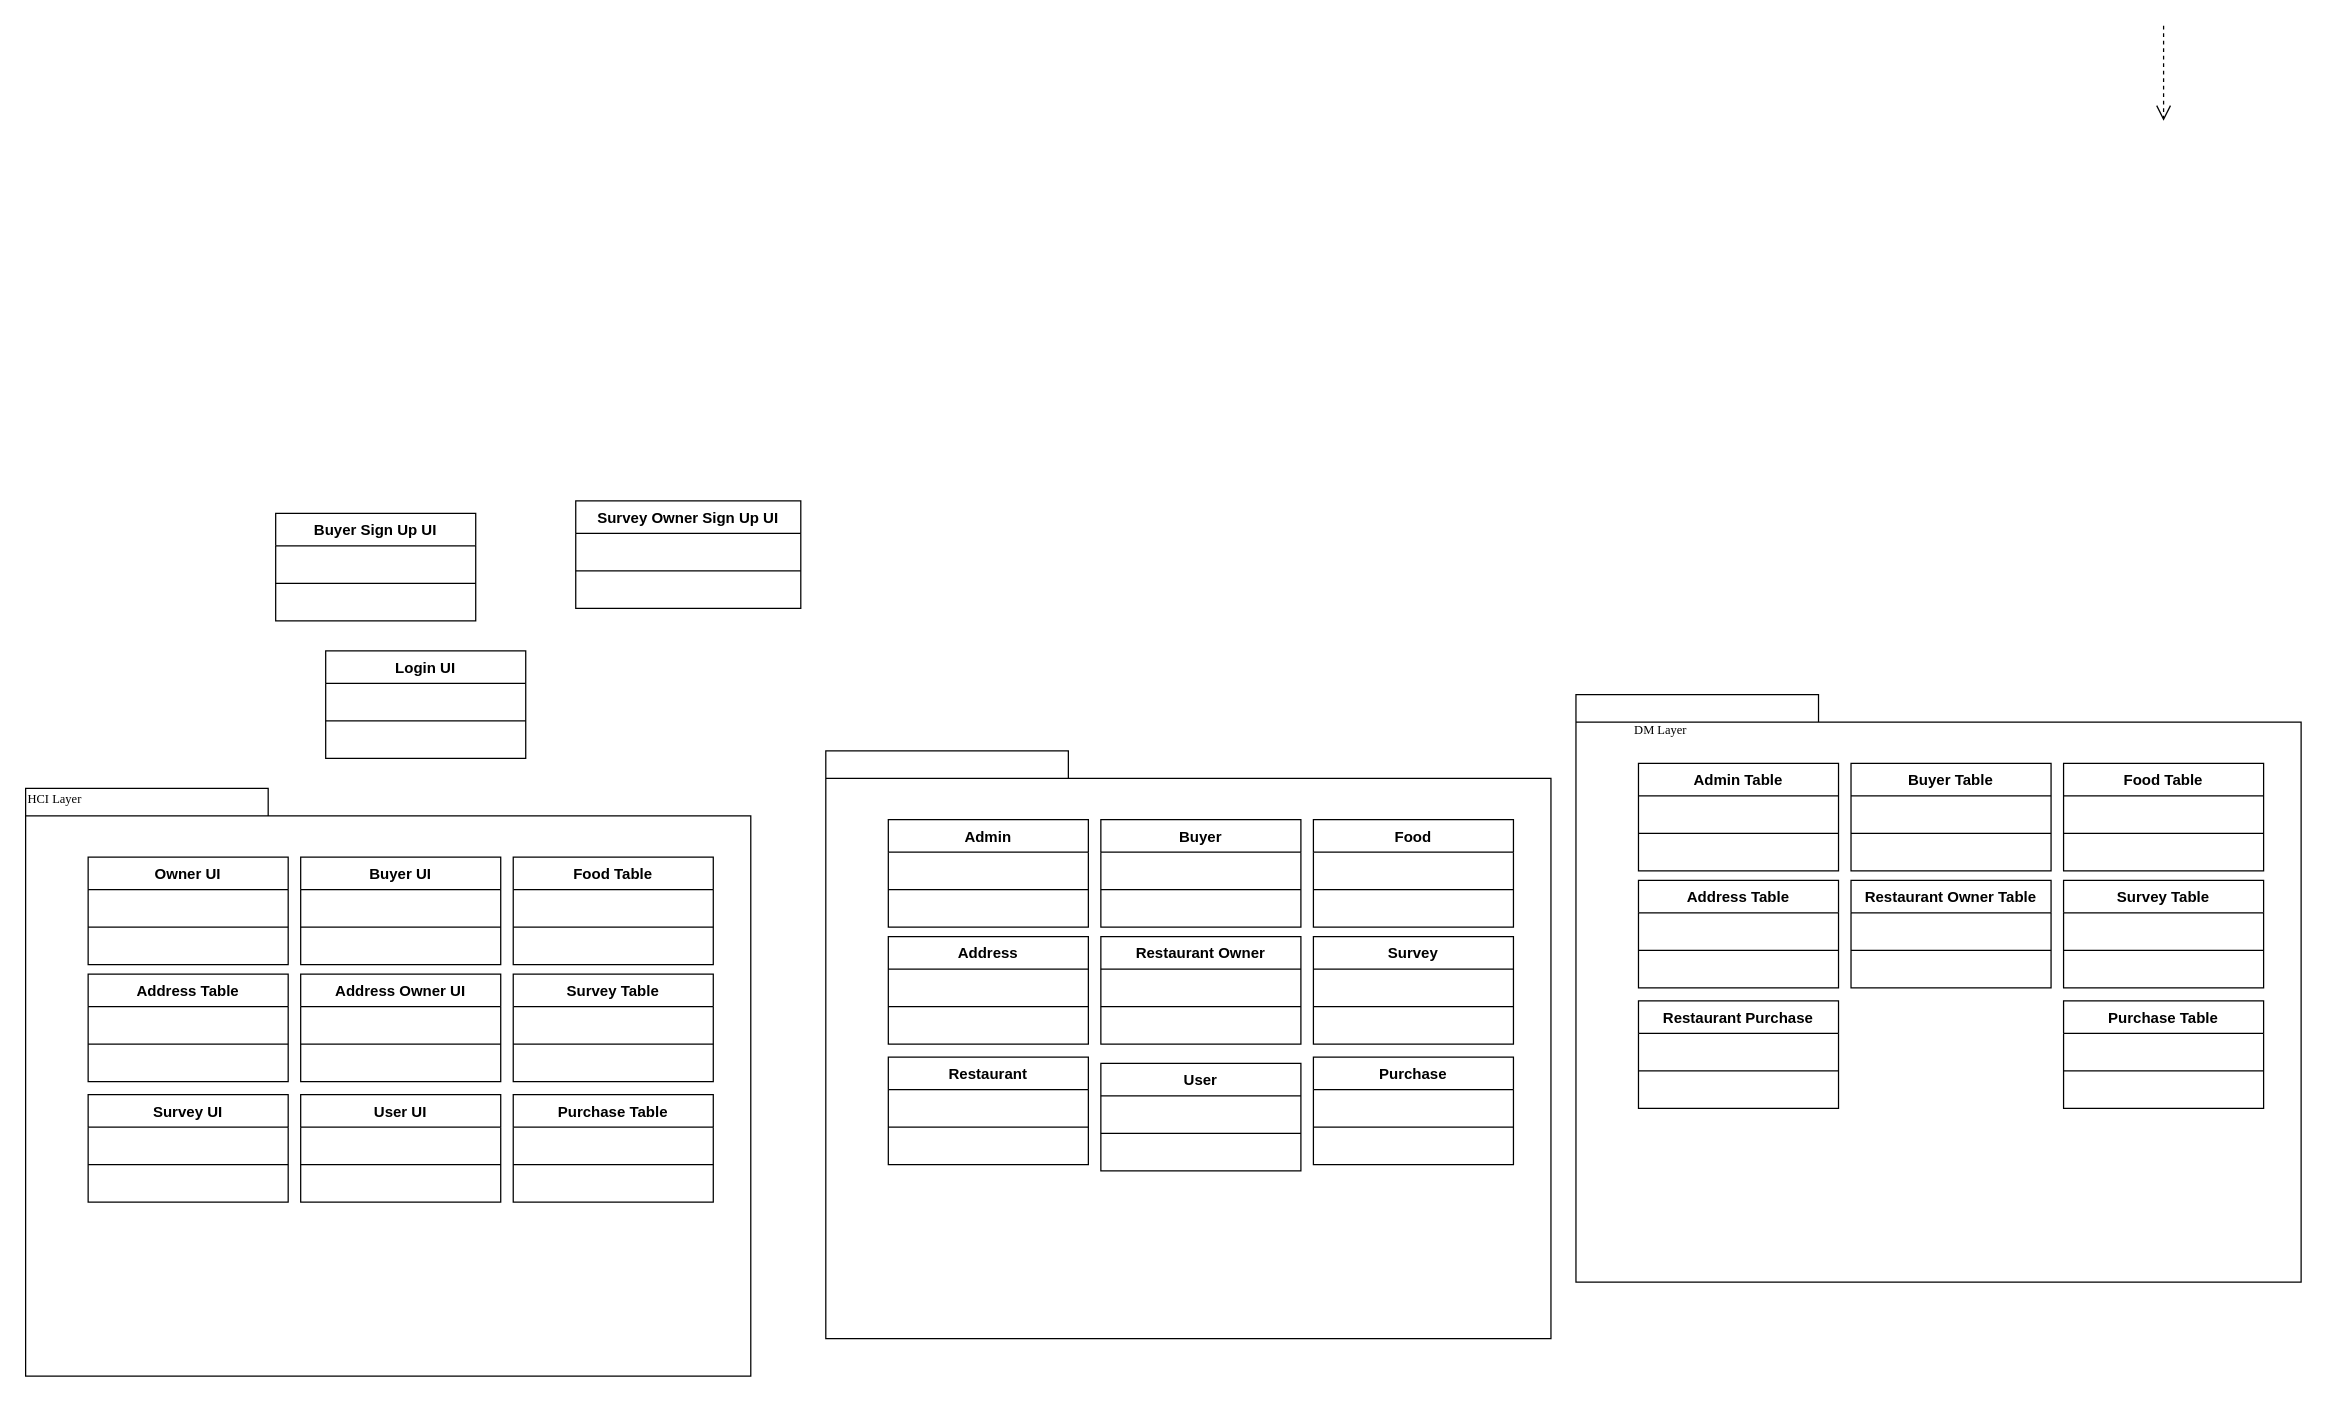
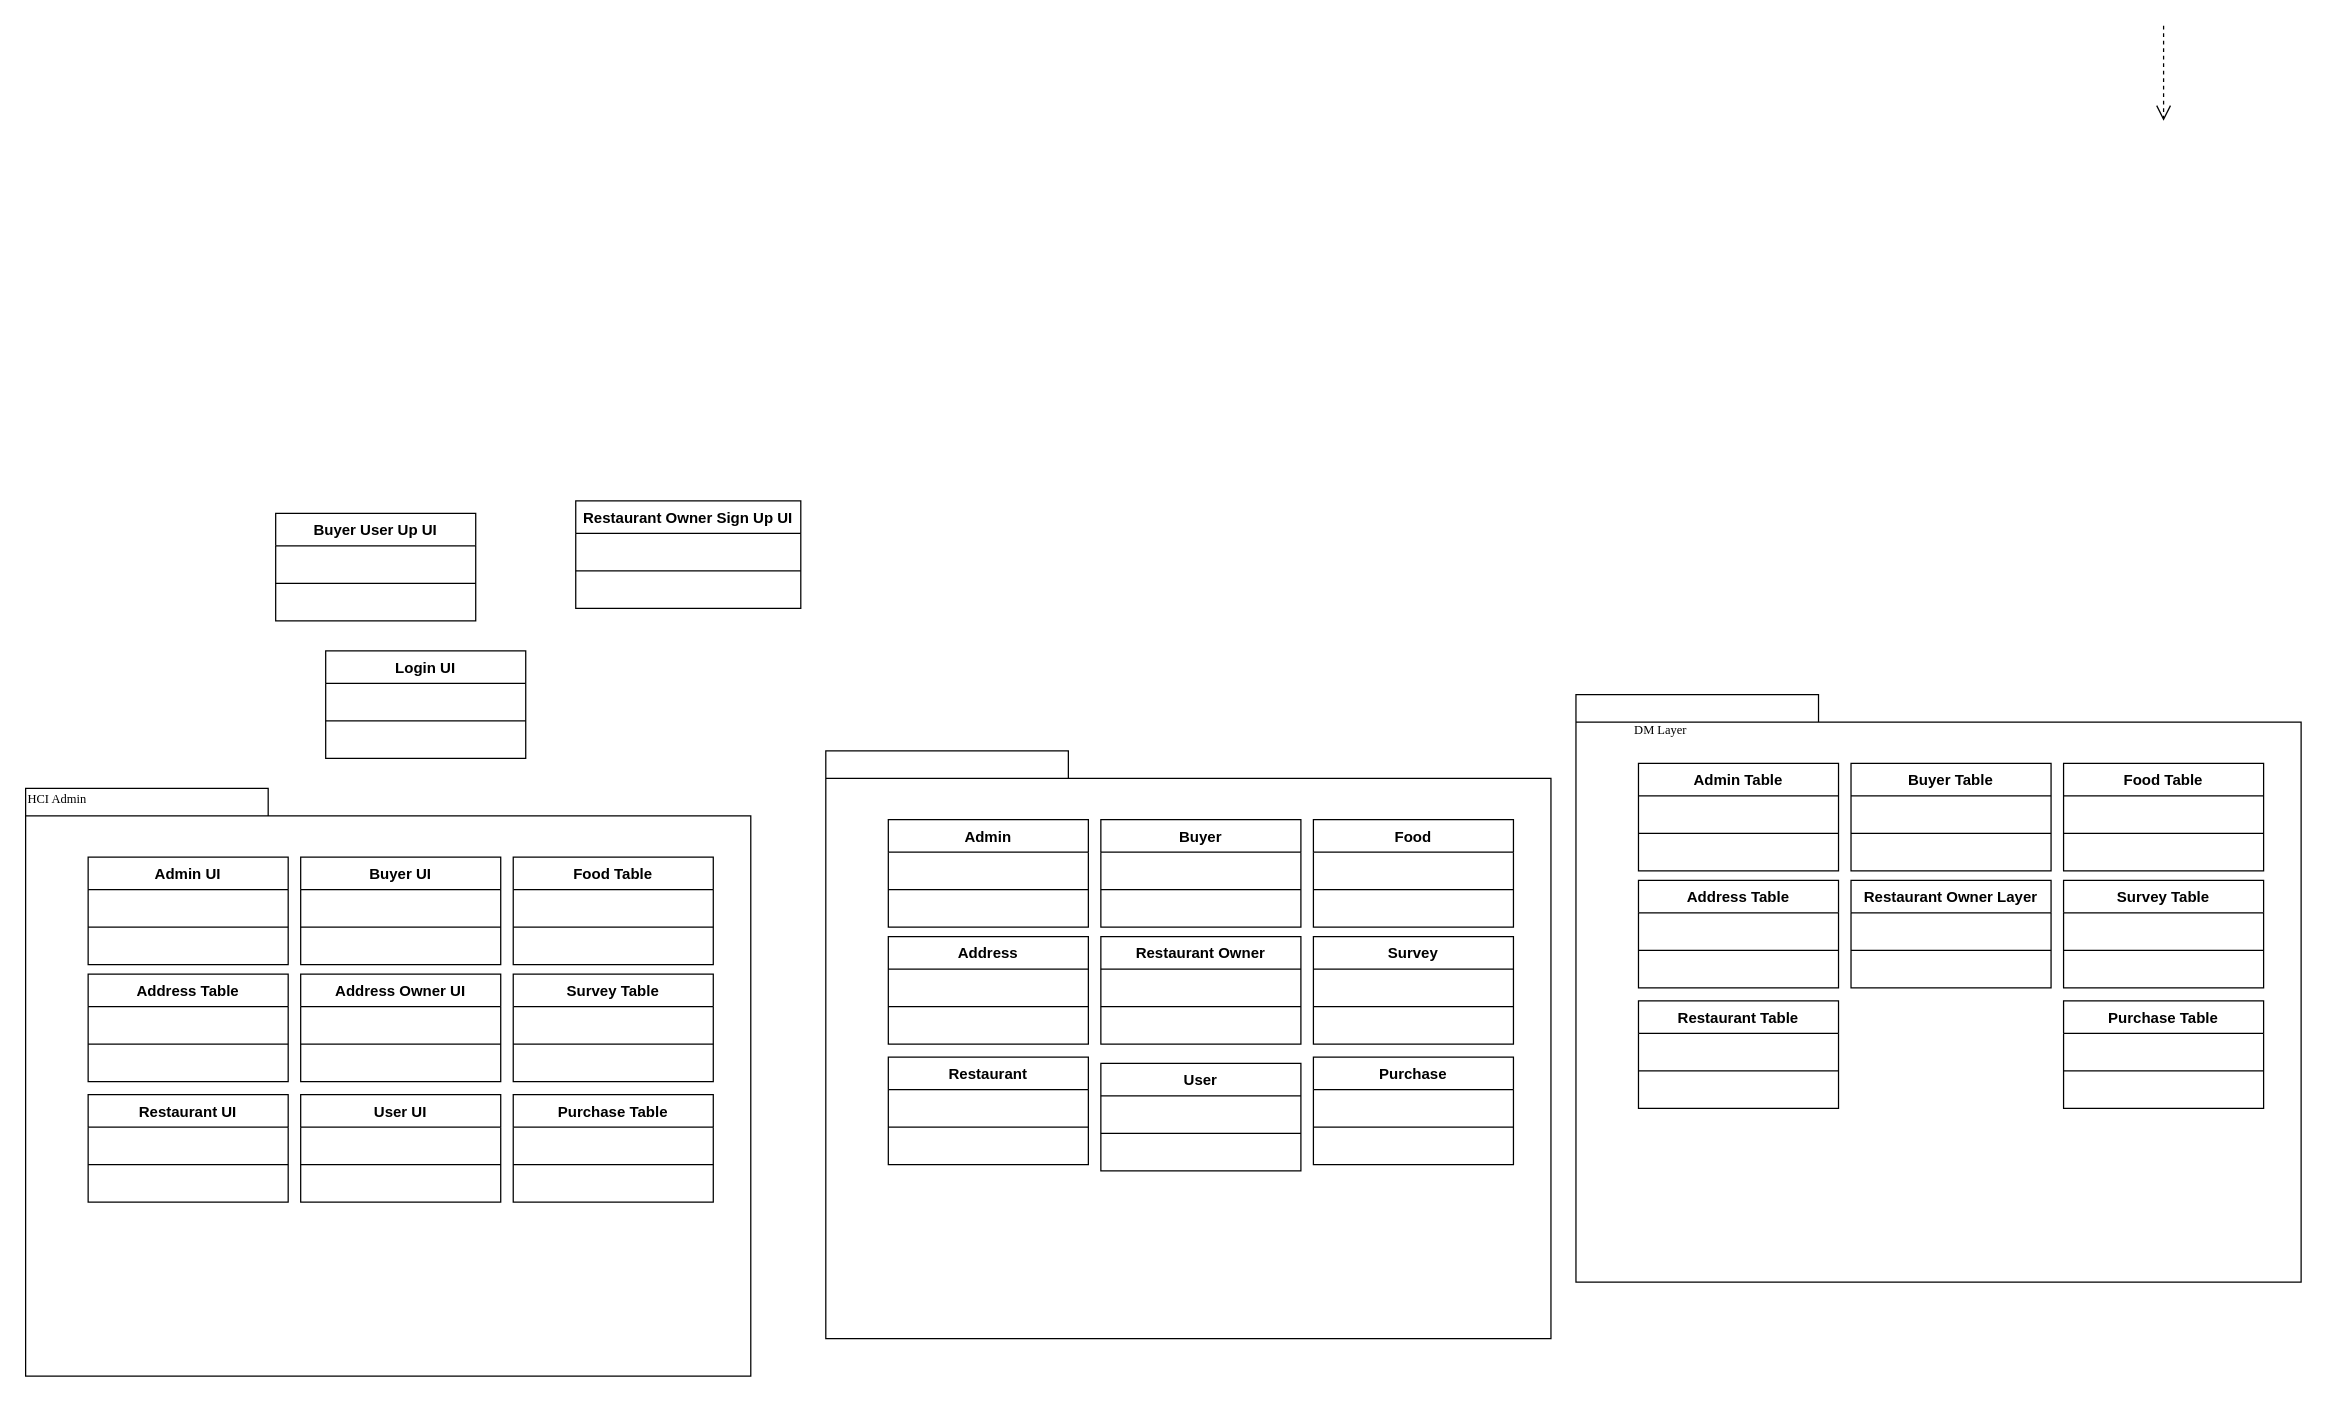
node "Survey Owner Sign Up UI": label "Survey Owner Sign Up UI" -> "Restaurant Owner Sign Up UI"
node "Buyer Sign Up UI": label "Buyer Sign Up UI" -> "Buyer User Up UI"
node "HCI Layer": label "HCI Layer" -> "HCI Admin"
node "Owner UI": label "Owner UI" -> "Admin UI"
node "Restaurant Owner Table": label "Restaurant Owner Table" -> "Restaurant Owner Layer"
node "Restaurant Purchase": label "Restaurant Purchase" -> "Restaurant Table"
node "Survey UI": label "Survey UI" -> "Restaurant UI"
